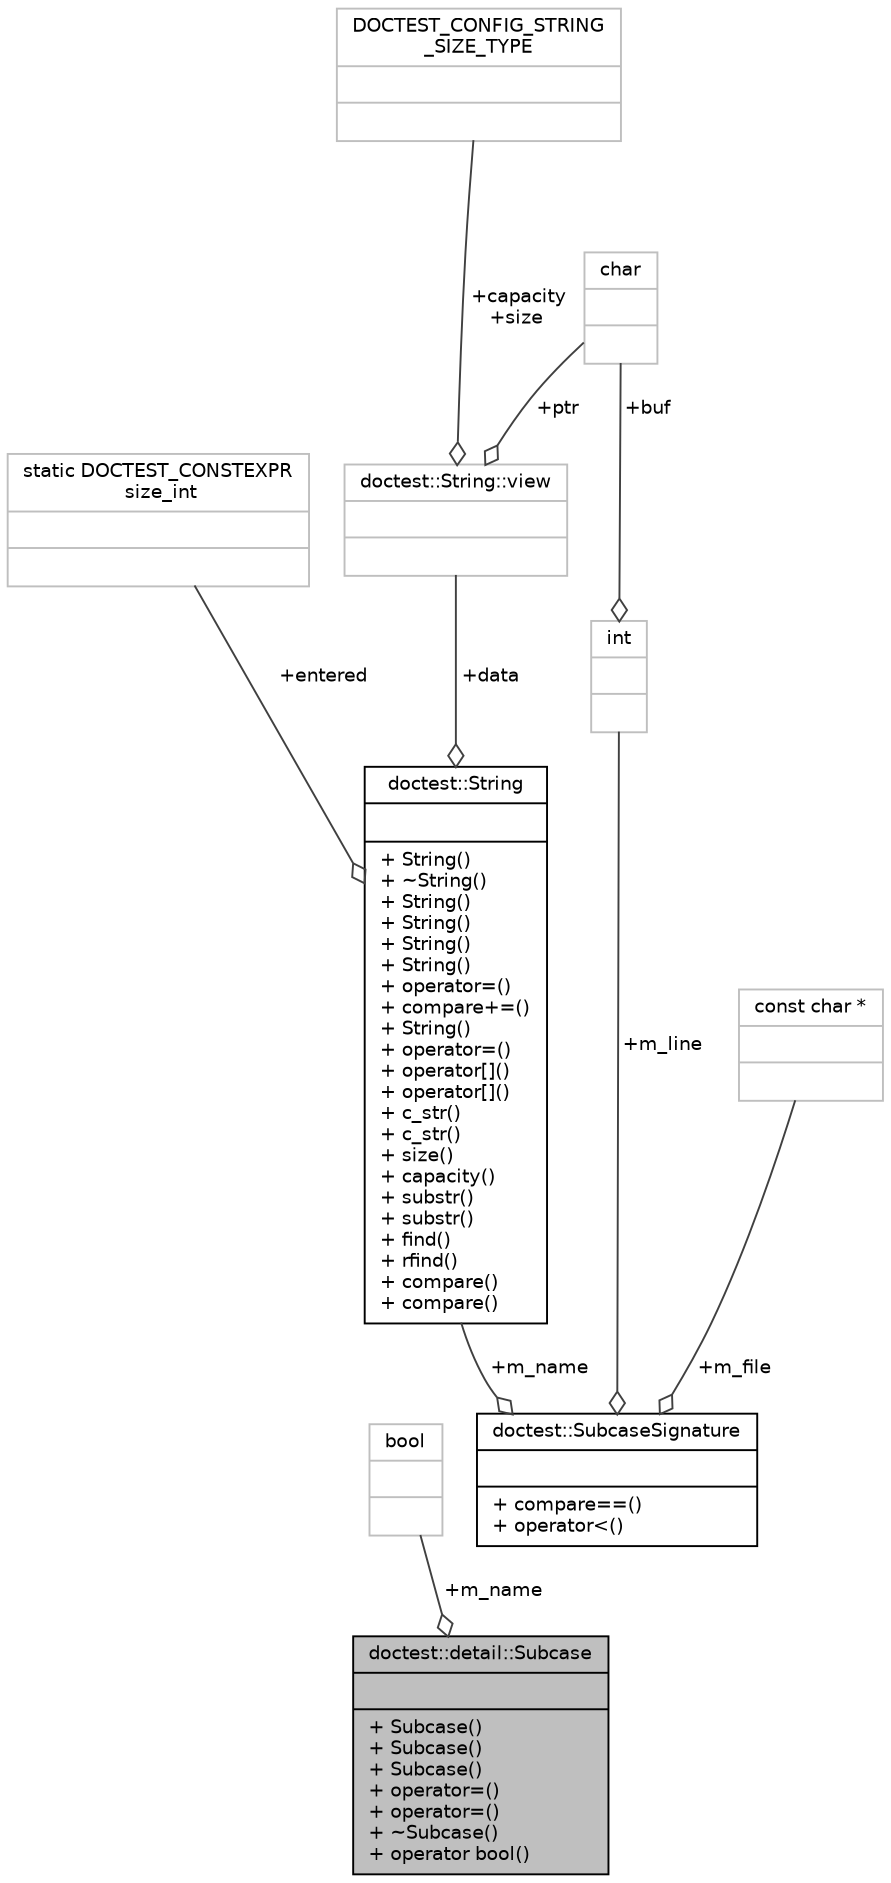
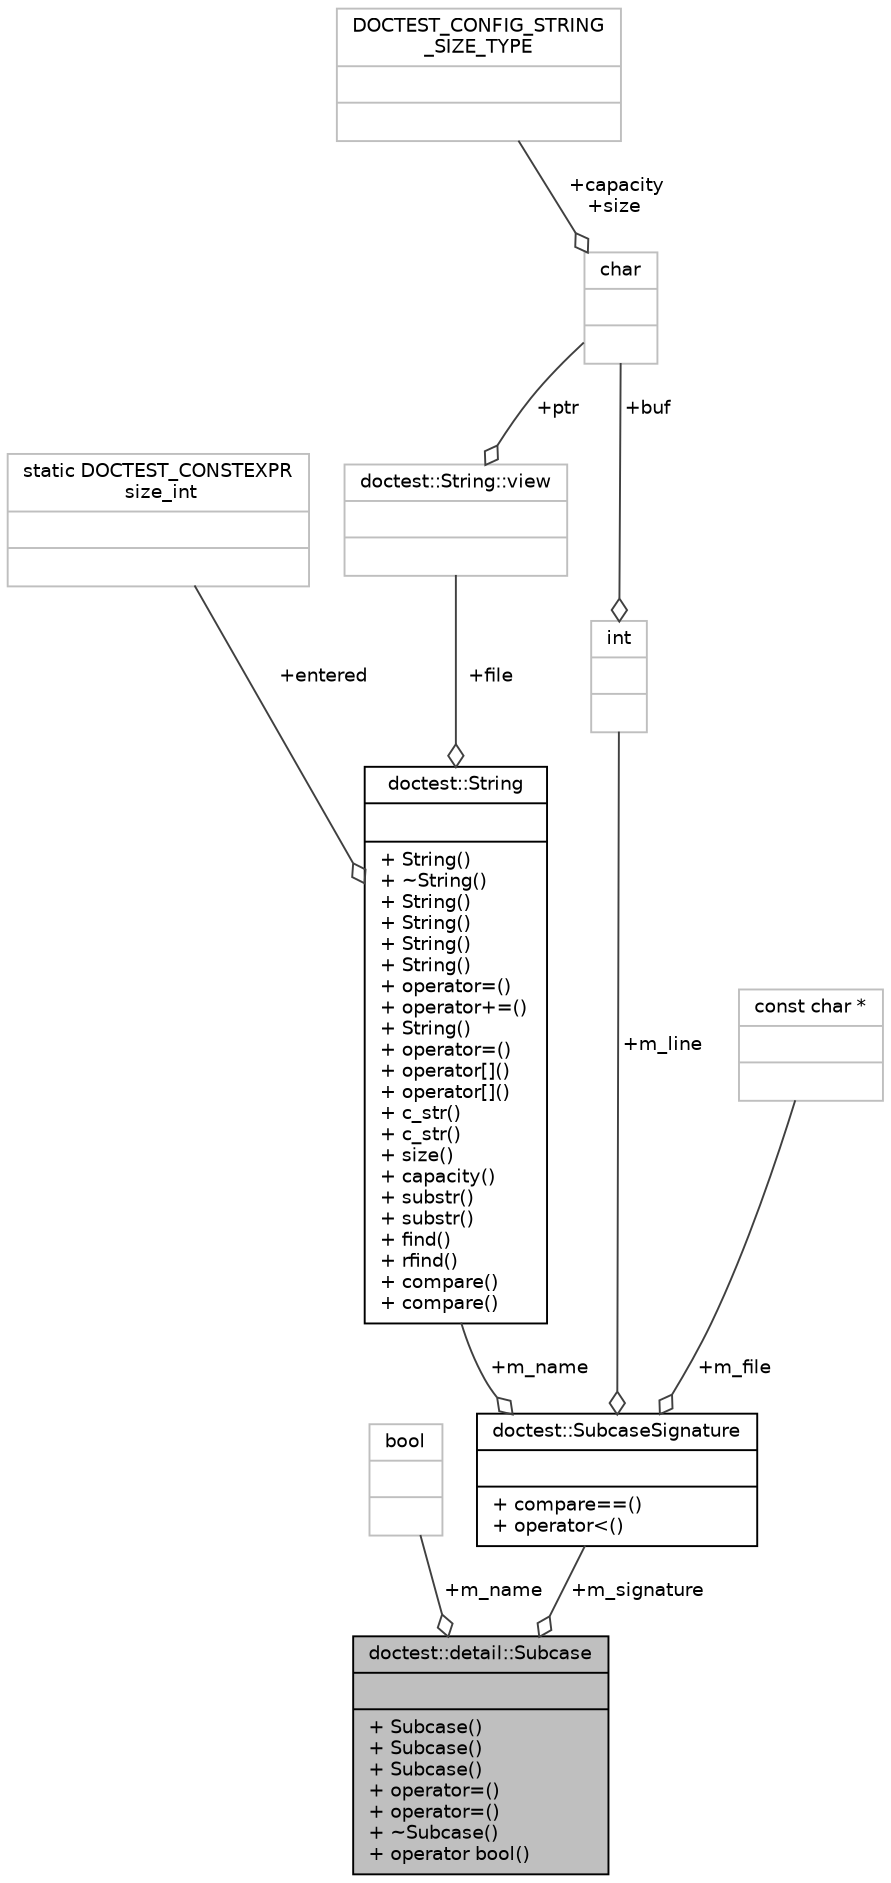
edge "DOCTEST_CONFIG_STRING" -> "doctest::String::view": now "DOCTEST_CONFIG_STRING" -> "char"
edge "doctest::String::view" -> "doctest::String": label " +data" -> " +file"
node "doctest::String": text "+ compare+=()" -> "+ operator+=()"
edge "doctest::SubcaseSignature" -> "doctest::detail::Subcase": added, label "+m_signature"
